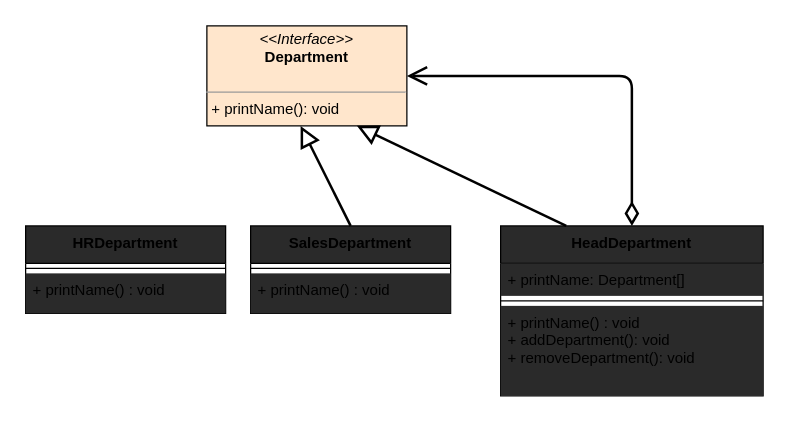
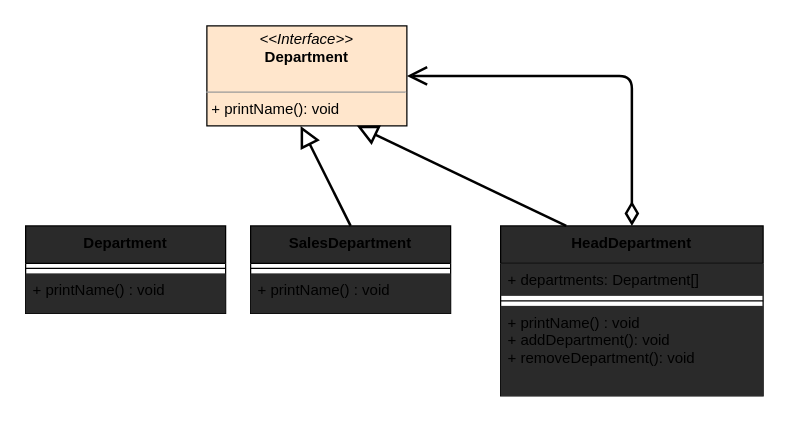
node "HRDepartment": label "HRDepartment" -> "Department"
node "+ printName: Department[]": label "+ printName: Department[]" -> "+ departments: Department[]"
